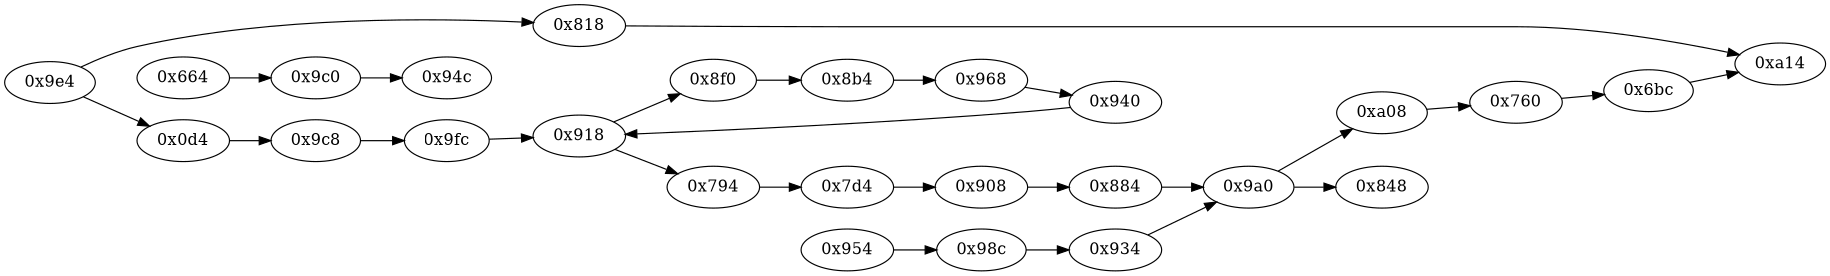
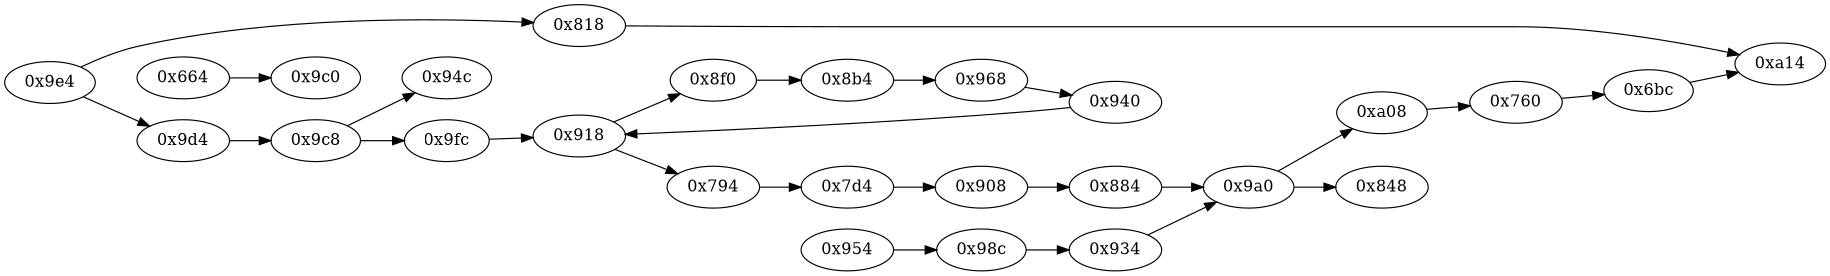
edge "0x9c0" -> "0x94c": now "0x9c8" -> "0x94c"
node "0x0d4": label "0x0d4" -> "0x9d4"
